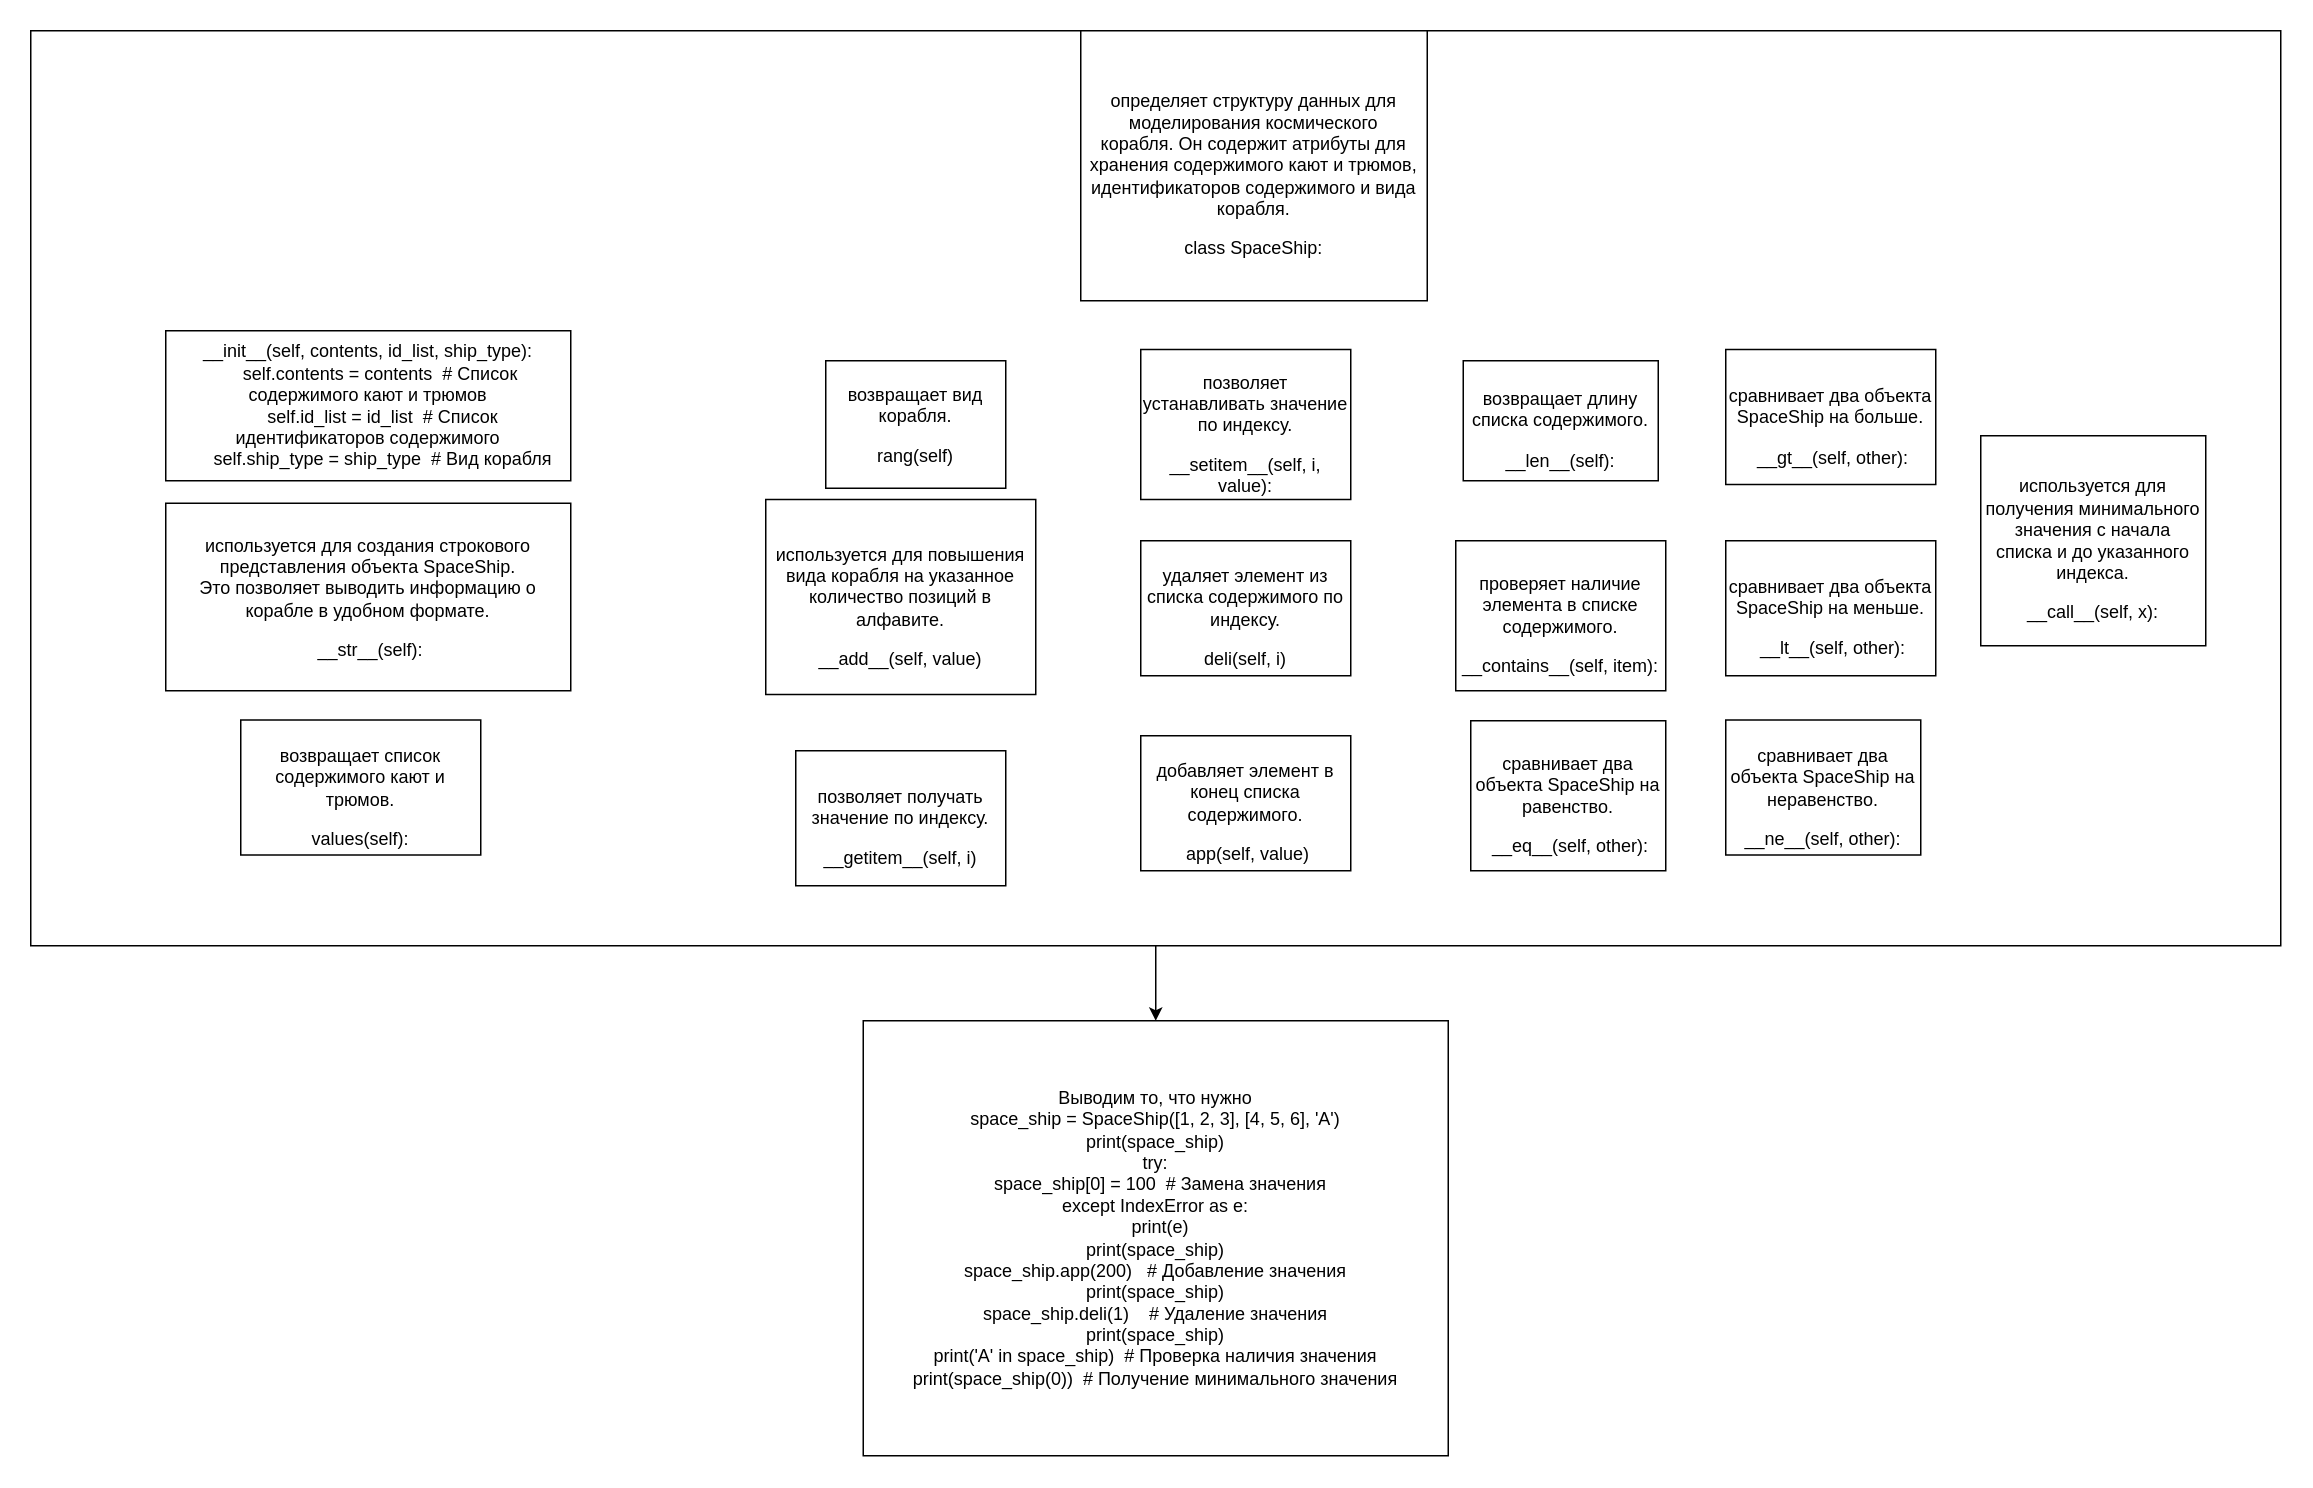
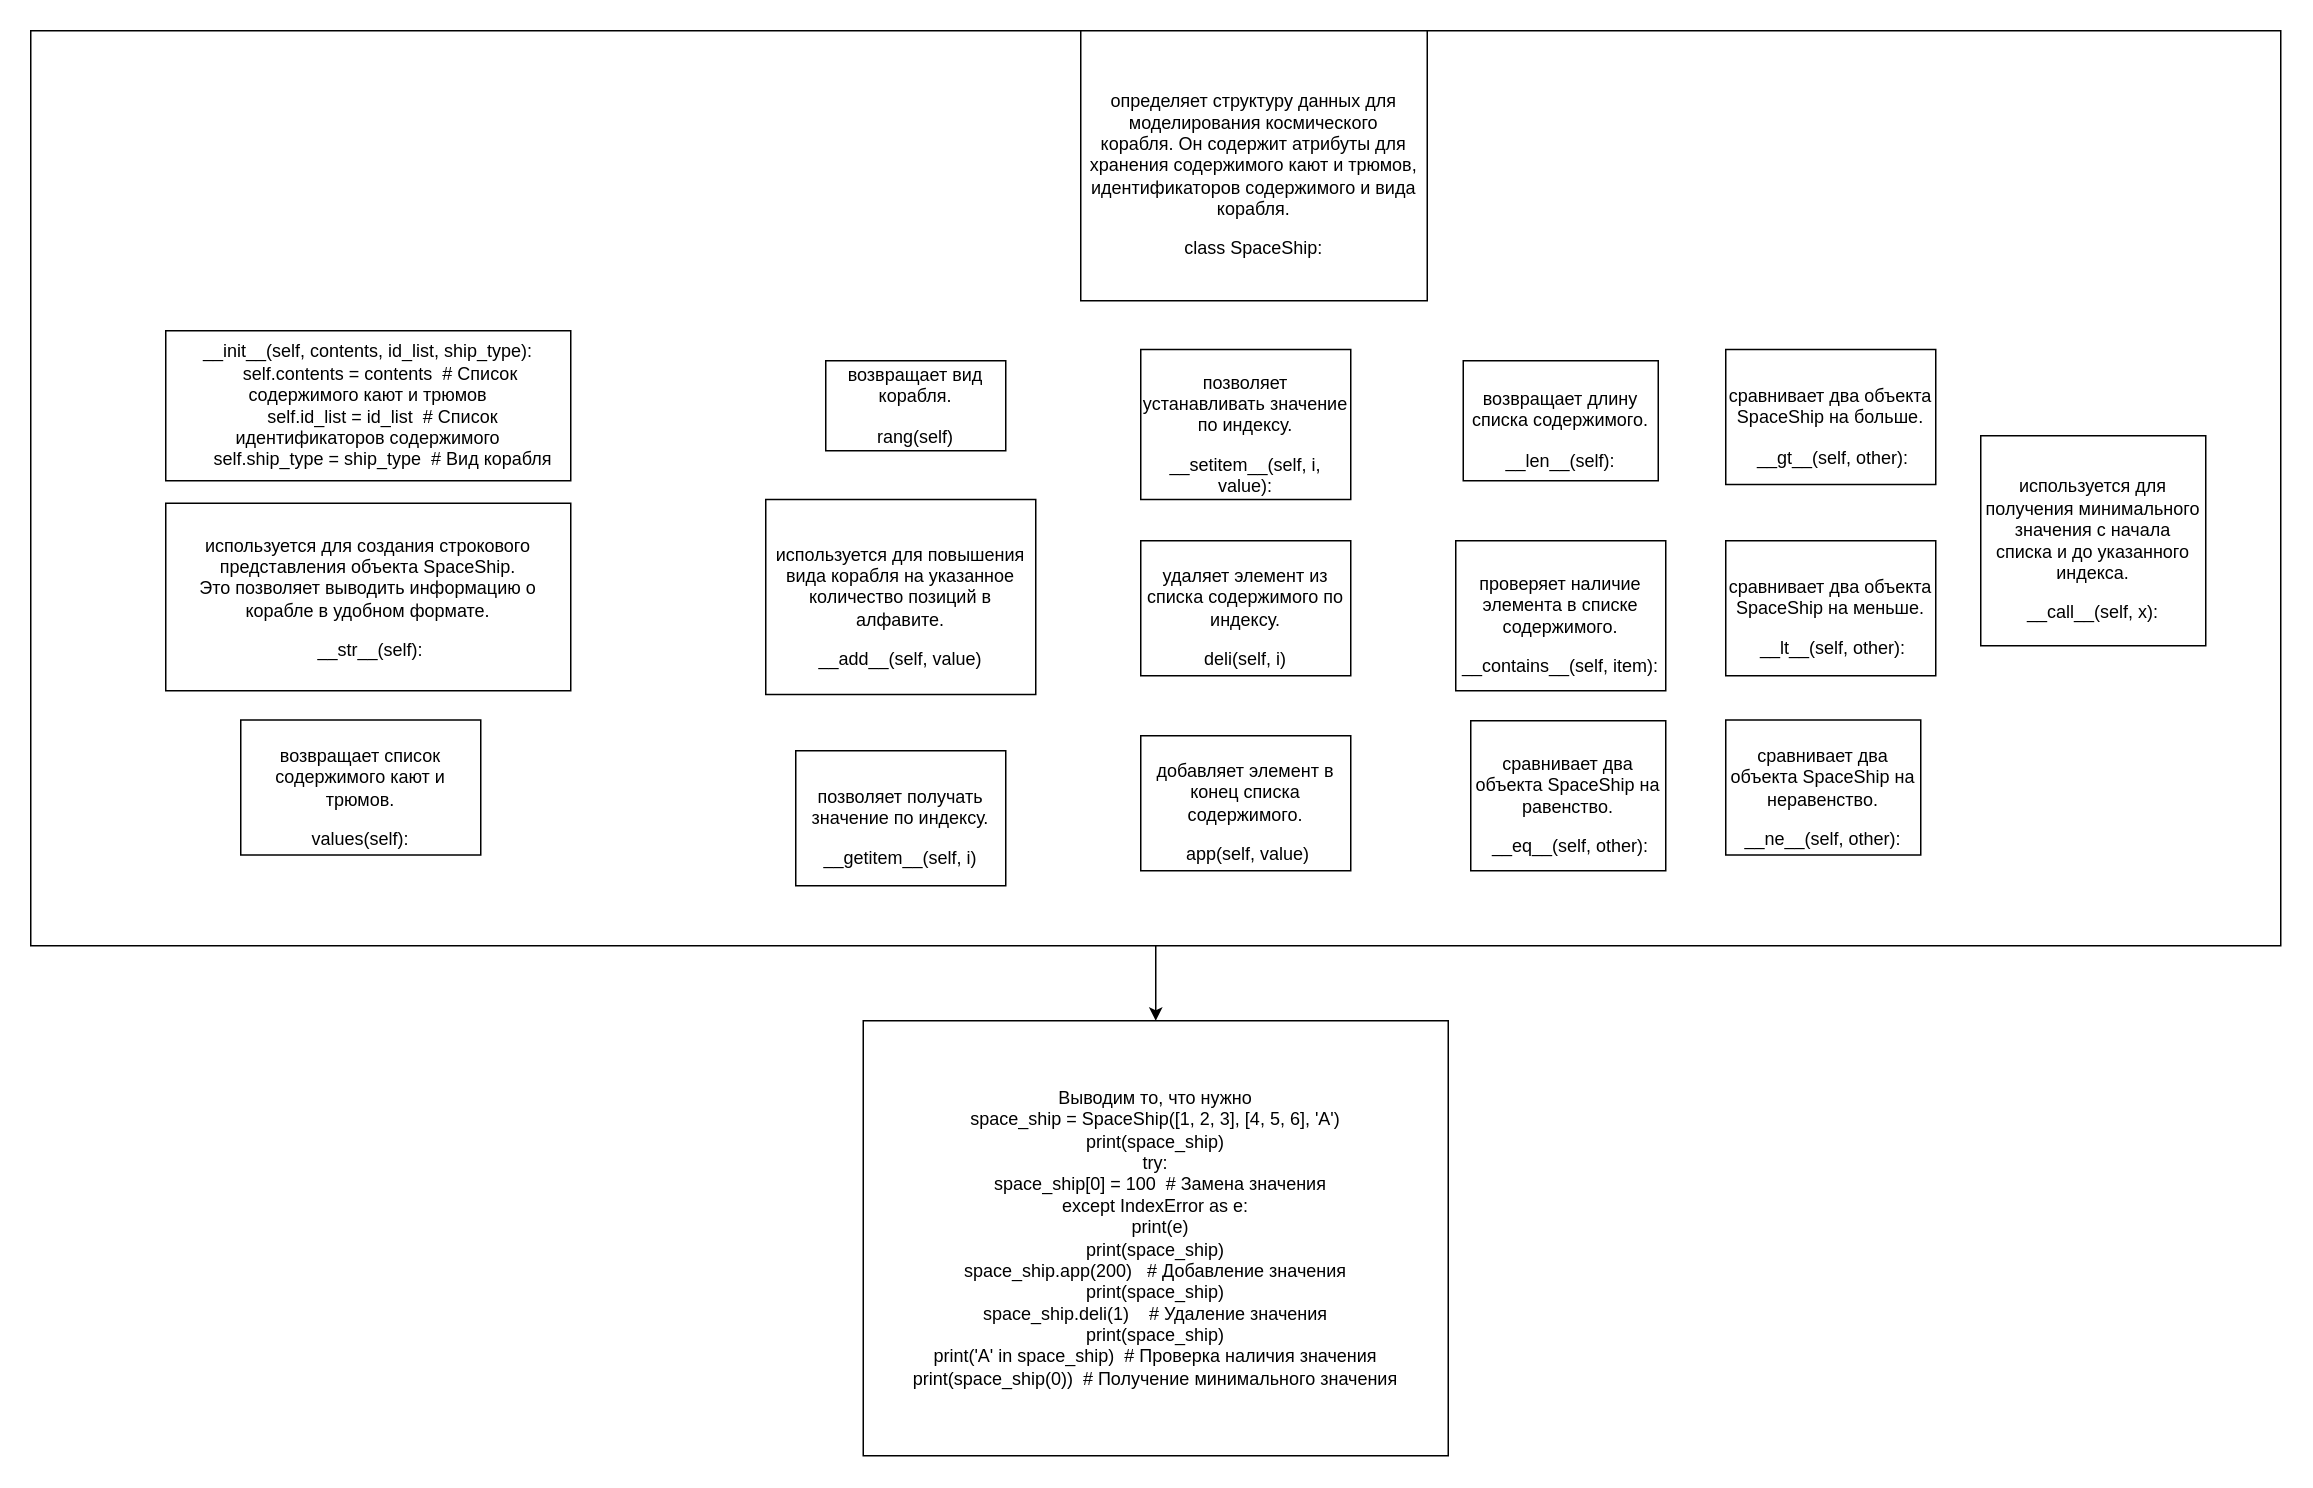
node "возвращает вид корабля. rang(self)": size 180x128 -> 180x90
